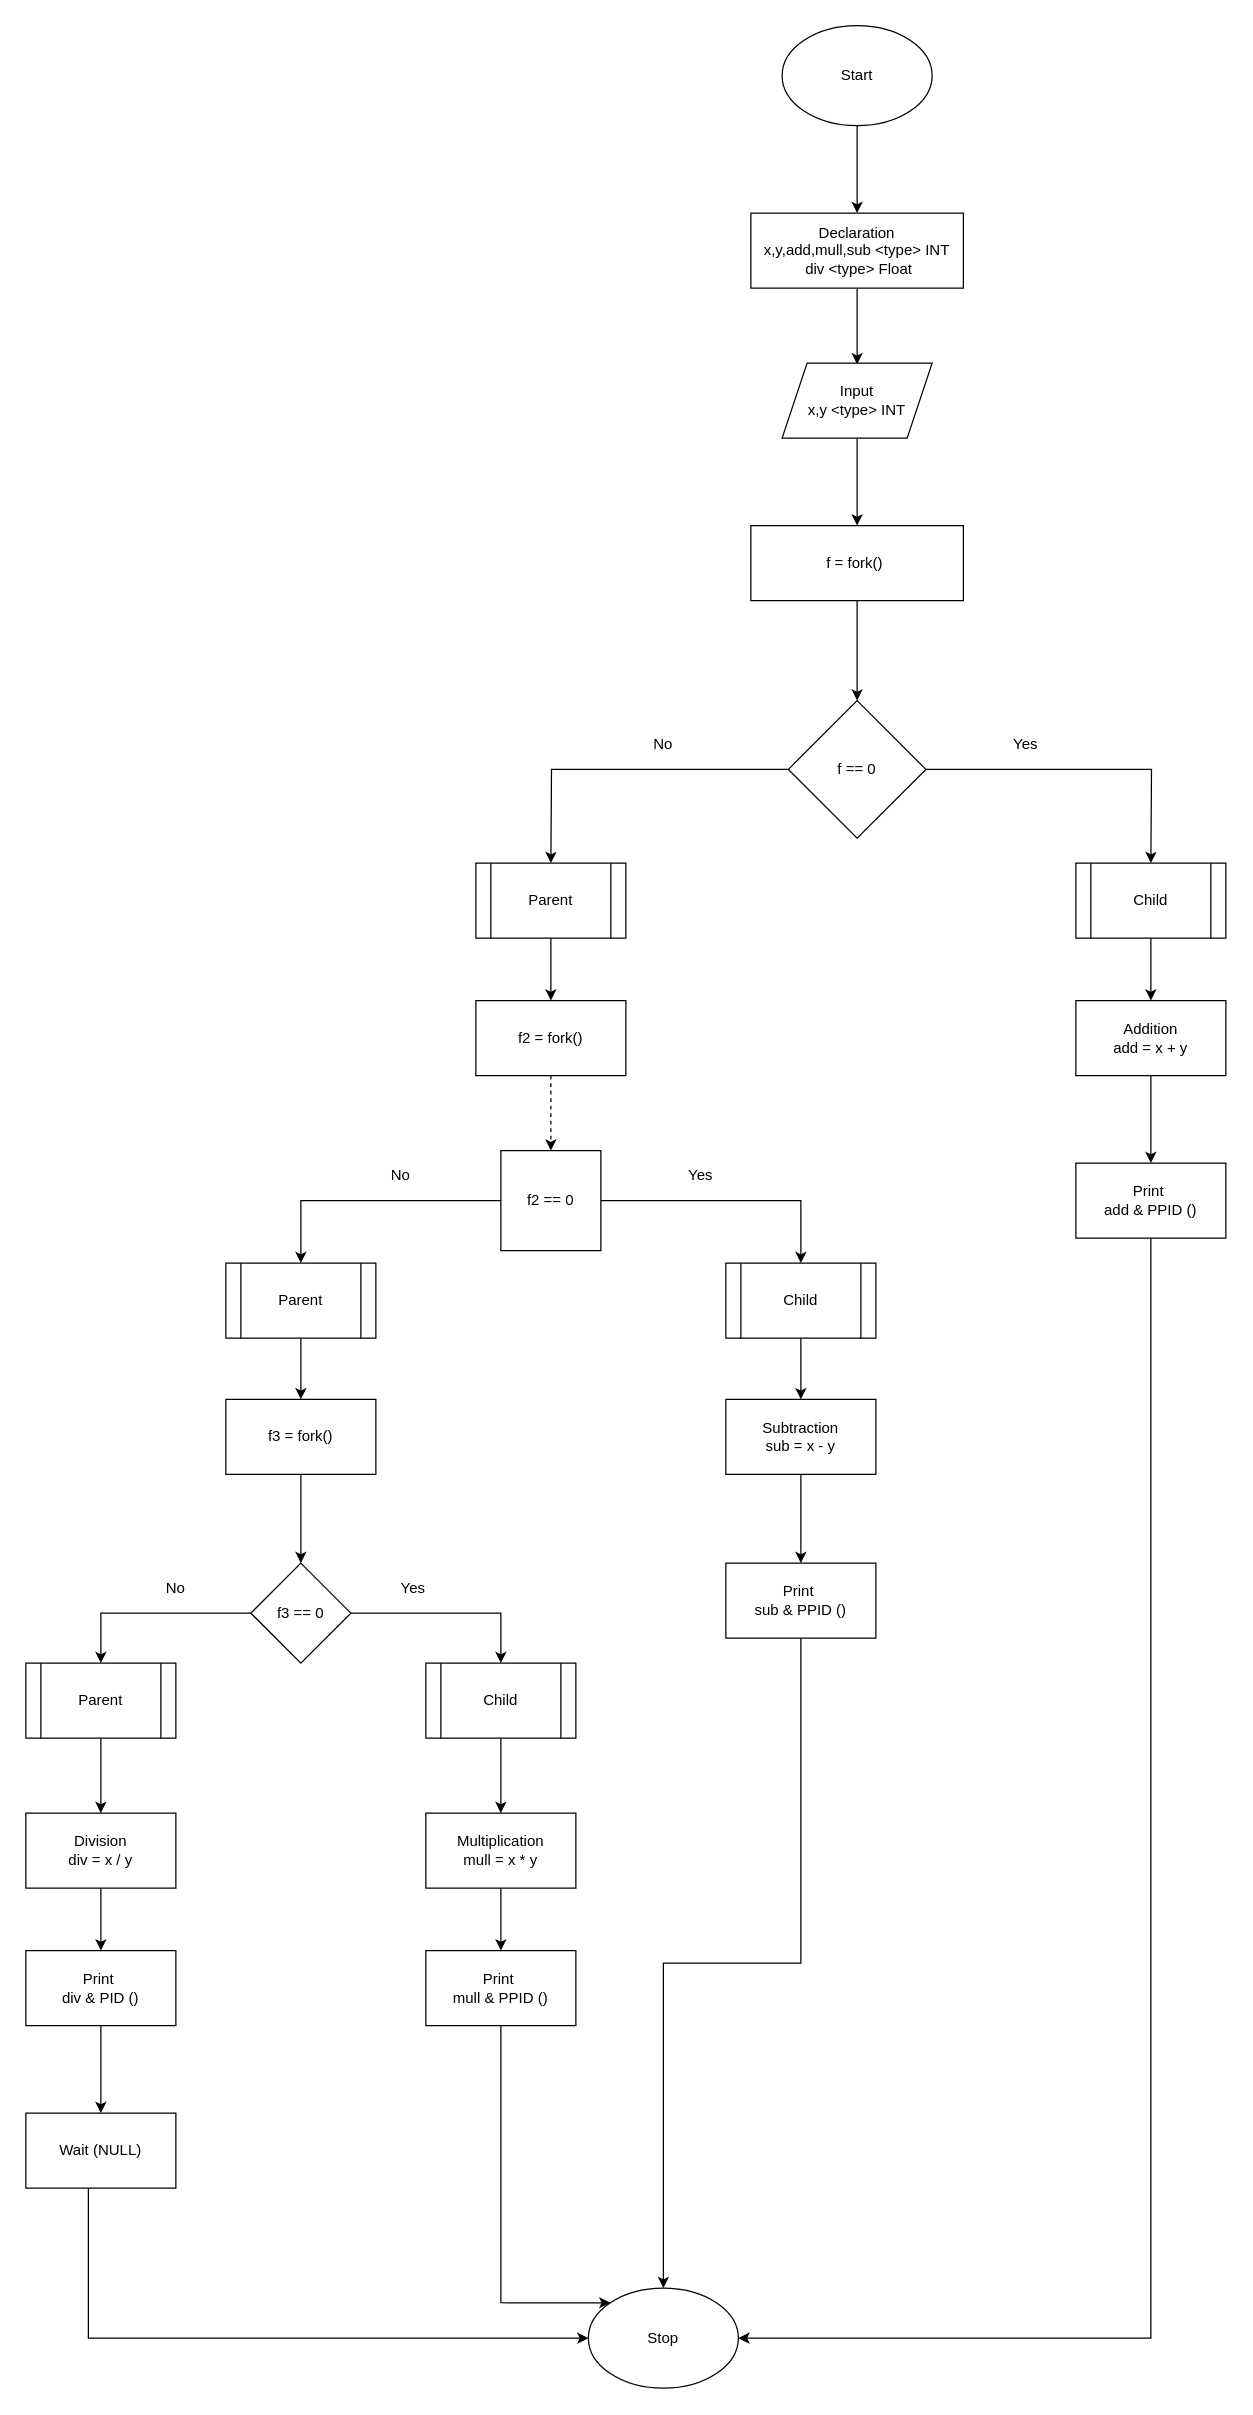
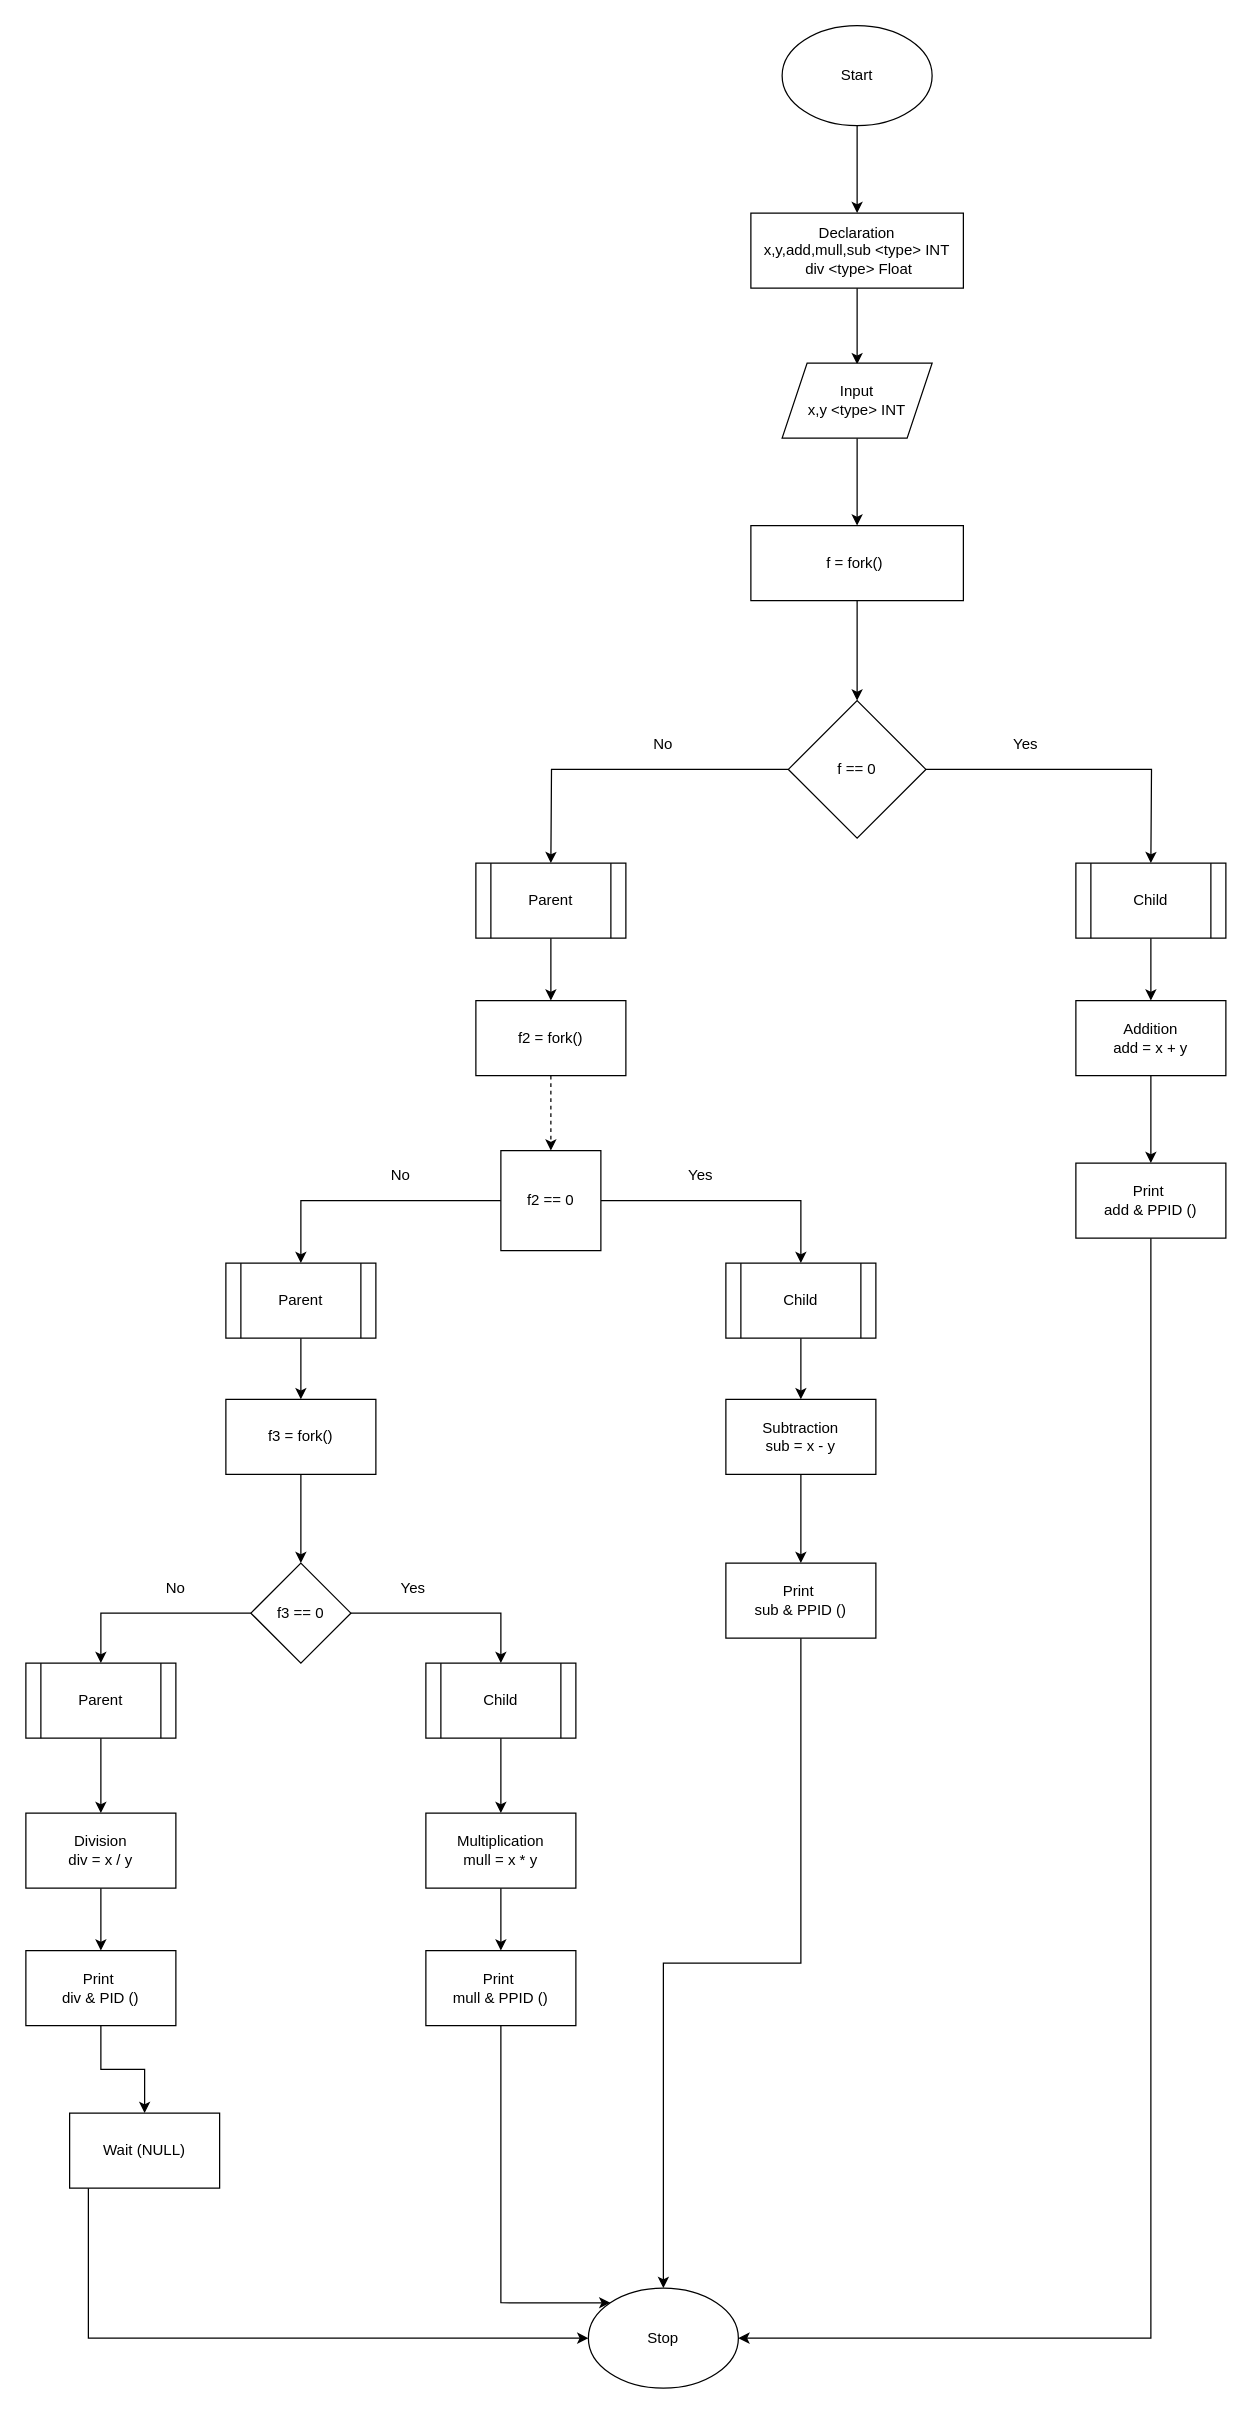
node "Wait (NULL)": moved (101, 2151) -> (144, 2151)
